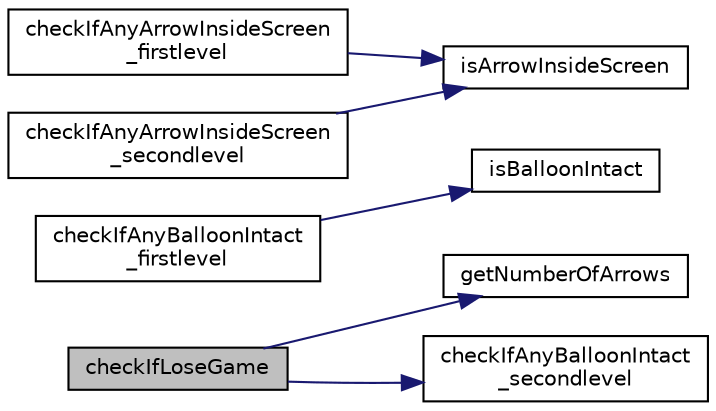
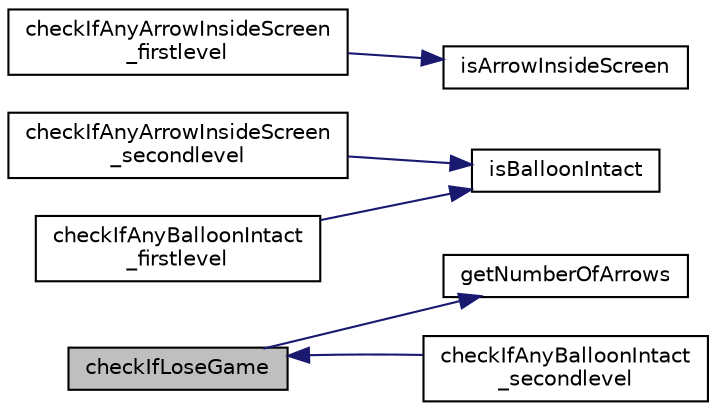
edge "checkIfAnyArrowInsideScreen _secondlevel" -> "isArrowInsideScreen": now "checkIfAnyArrowInsideScreen _secondlevel" -> "isBalloonIntact"
edge "checkIfLoseGame" -> "checkIfAnyBalloonIntact _secondlevel": reversed
